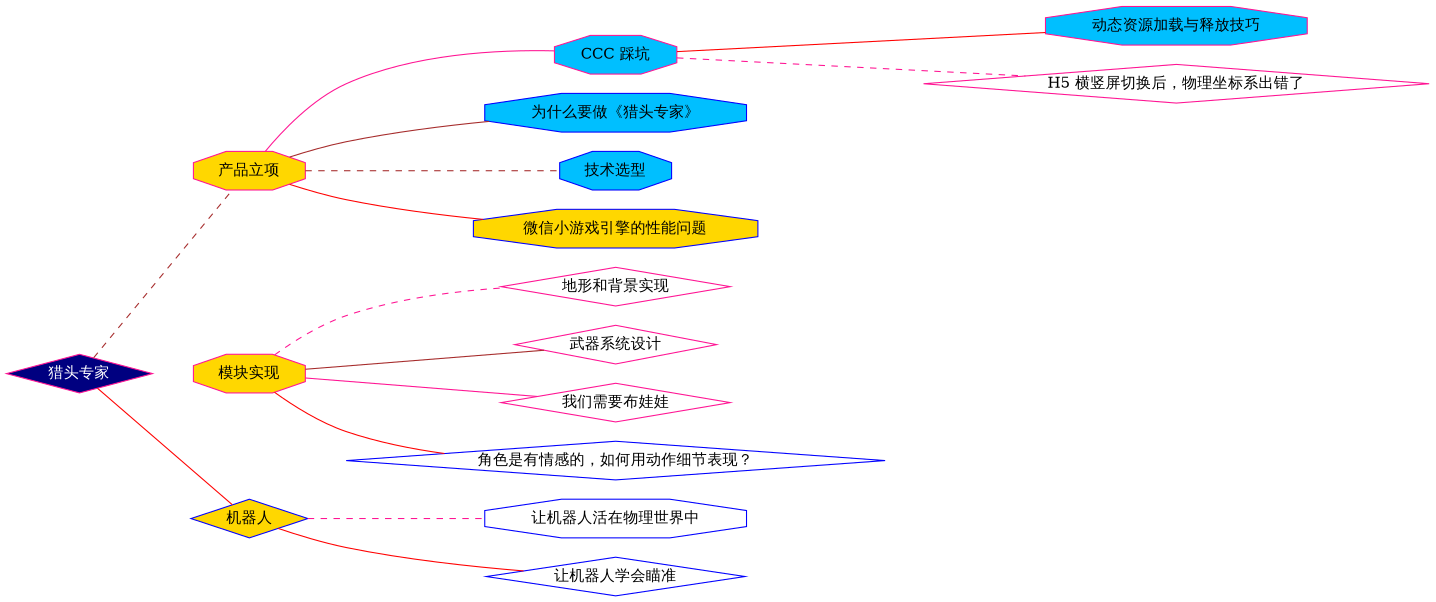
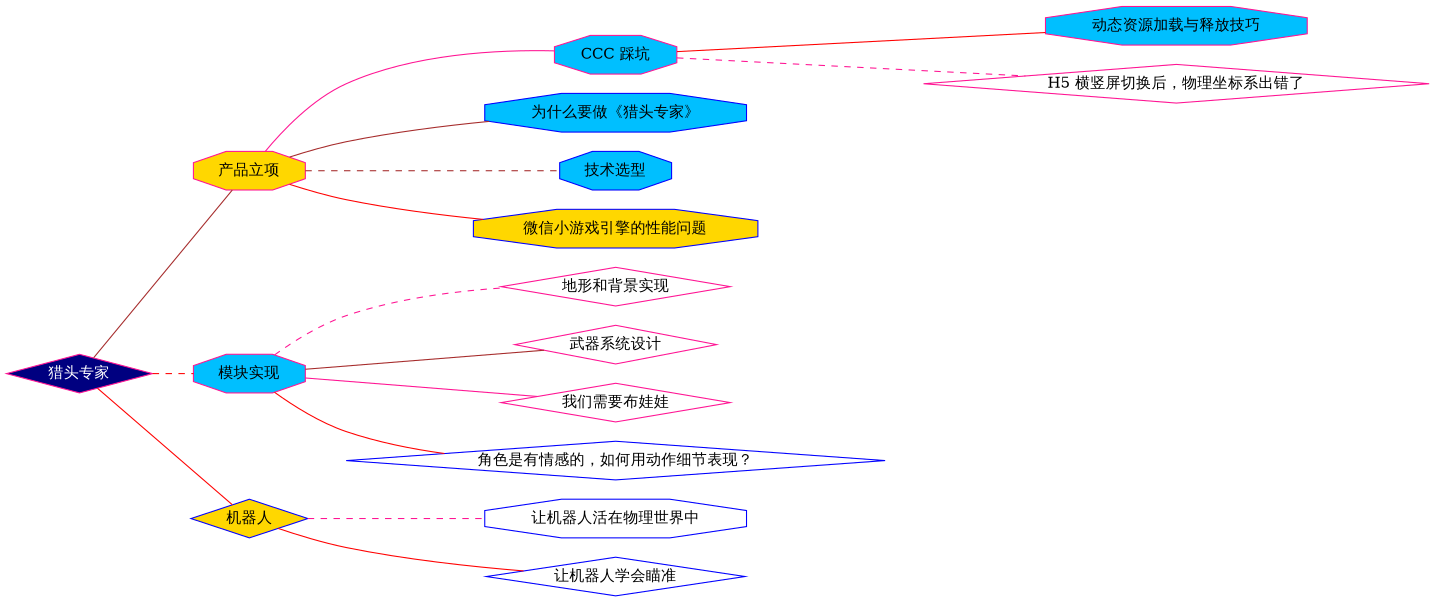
edge "产品立项" -- "猎头专家": style dashed -> solid
edge "猎头专家" -- "模块实现": added
node "模块实现": fillcolor gold -> deepskyblue
